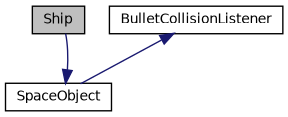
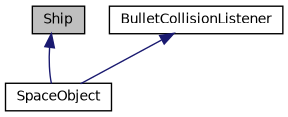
edge "Ship" -> "SpaceObject": reversed
